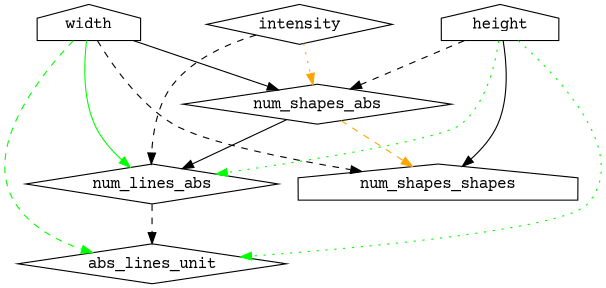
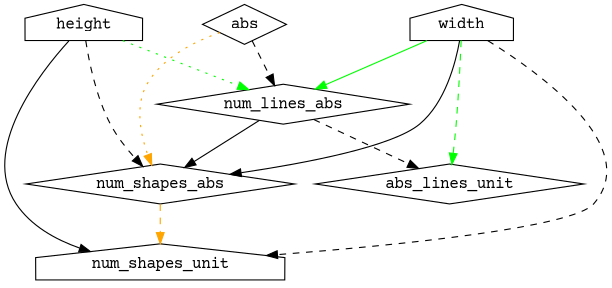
node "intensity": label "intensity" -> "abs"
edge "num_shapes_abs" -> "num_lines_abs": reversed
node "num_shapes_shapes": label "num_shapes_shapes" -> "num_shapes_unit"
edge "height" -> "abs_lines_unit": removed
